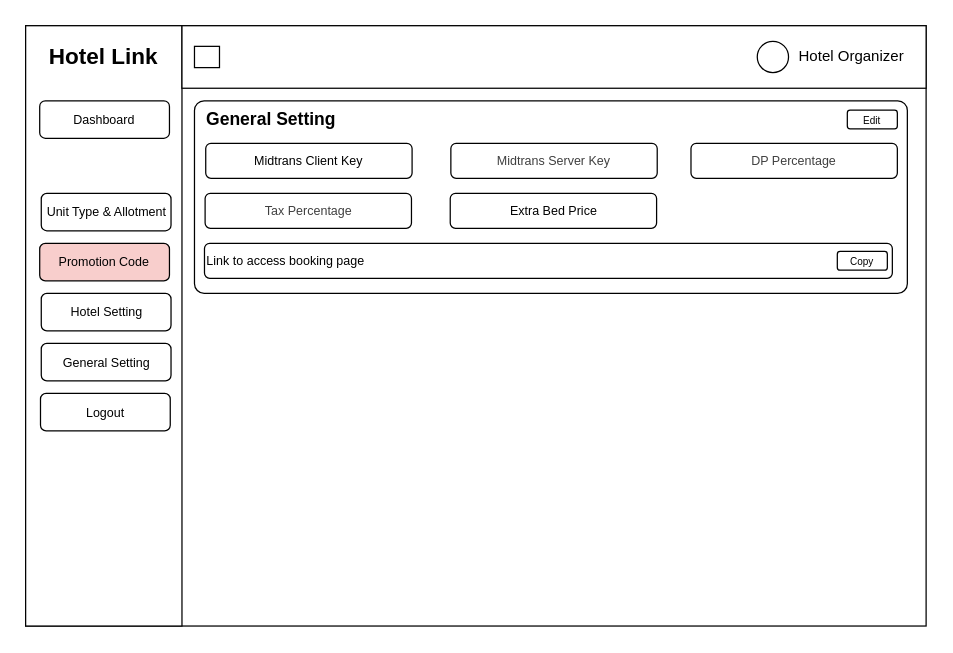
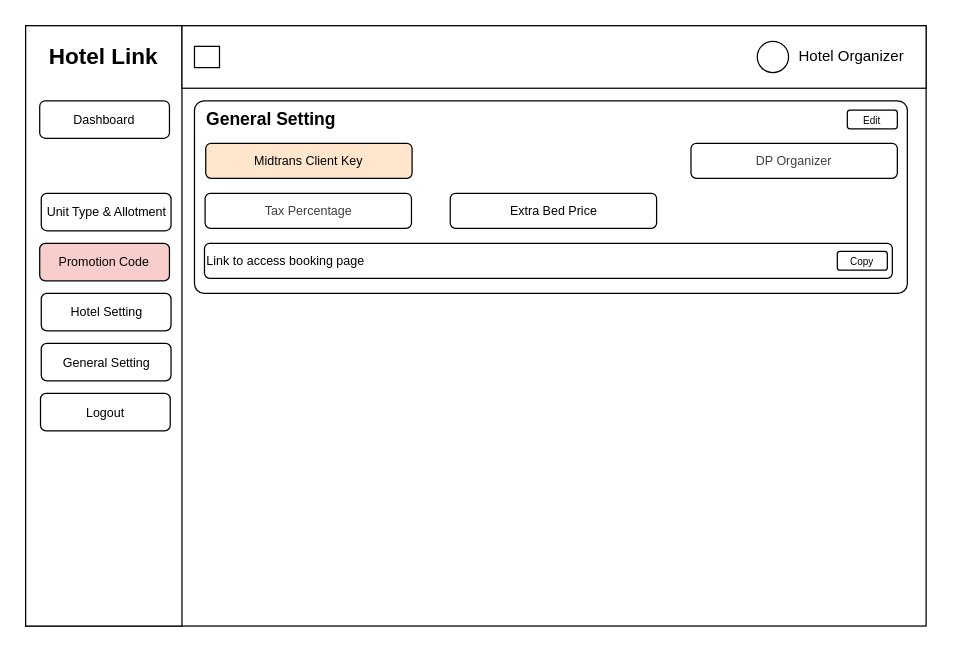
node "Midtrans Client Key": fillcolor #ffffff -> #ffe6cc
node "Midtrans Server Key": removed
node "DP Percentage": label "DP Percentage" -> "DP Organizer"
